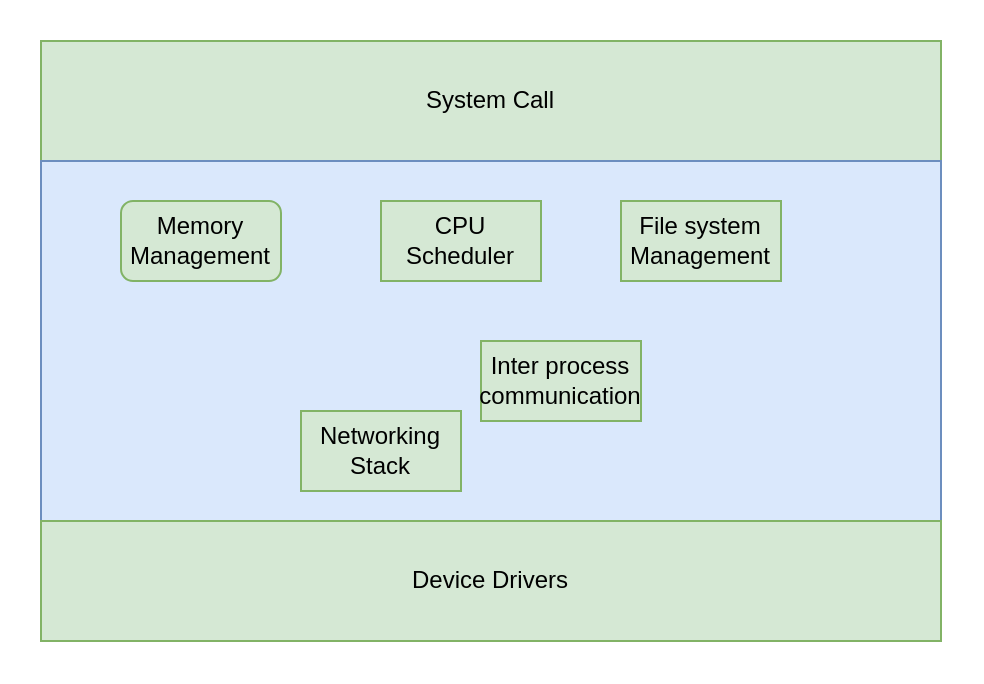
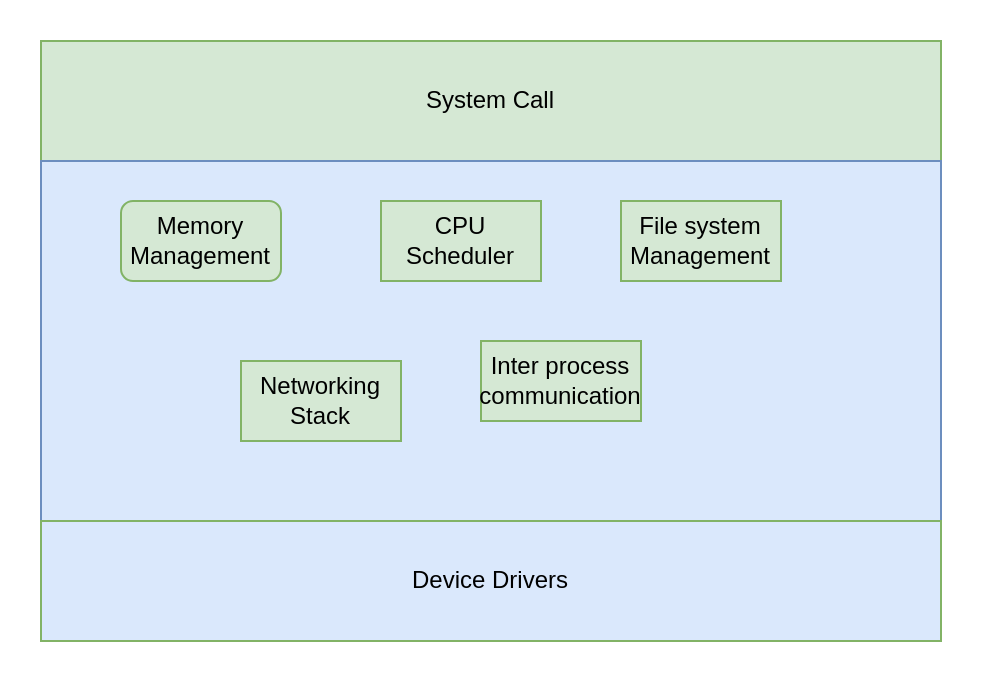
node "Networking Stack": moved (381, 451) -> (321, 401)
node "Device Drivers": fillcolor #d5e8d4 -> #dae8fc
